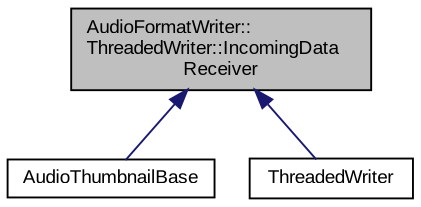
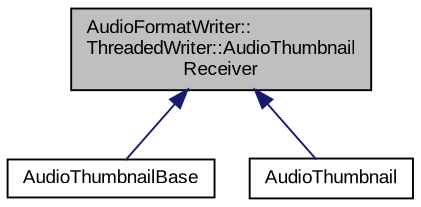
node "AudioFormatWriter:: ThreadedWriter::IncomingData Receiver": label "AudioFormatWriter:: ThreadedWriter::IncomingData Receiver" -> "AudioFormatWriter:: ThreadedWriter::AudioThumbnail Receiver"
node "ThreadedWriter": label "ThreadedWriter" -> "AudioThumbnail"
